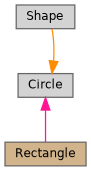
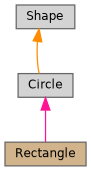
edge "Shape" -> "Circle": reversed
